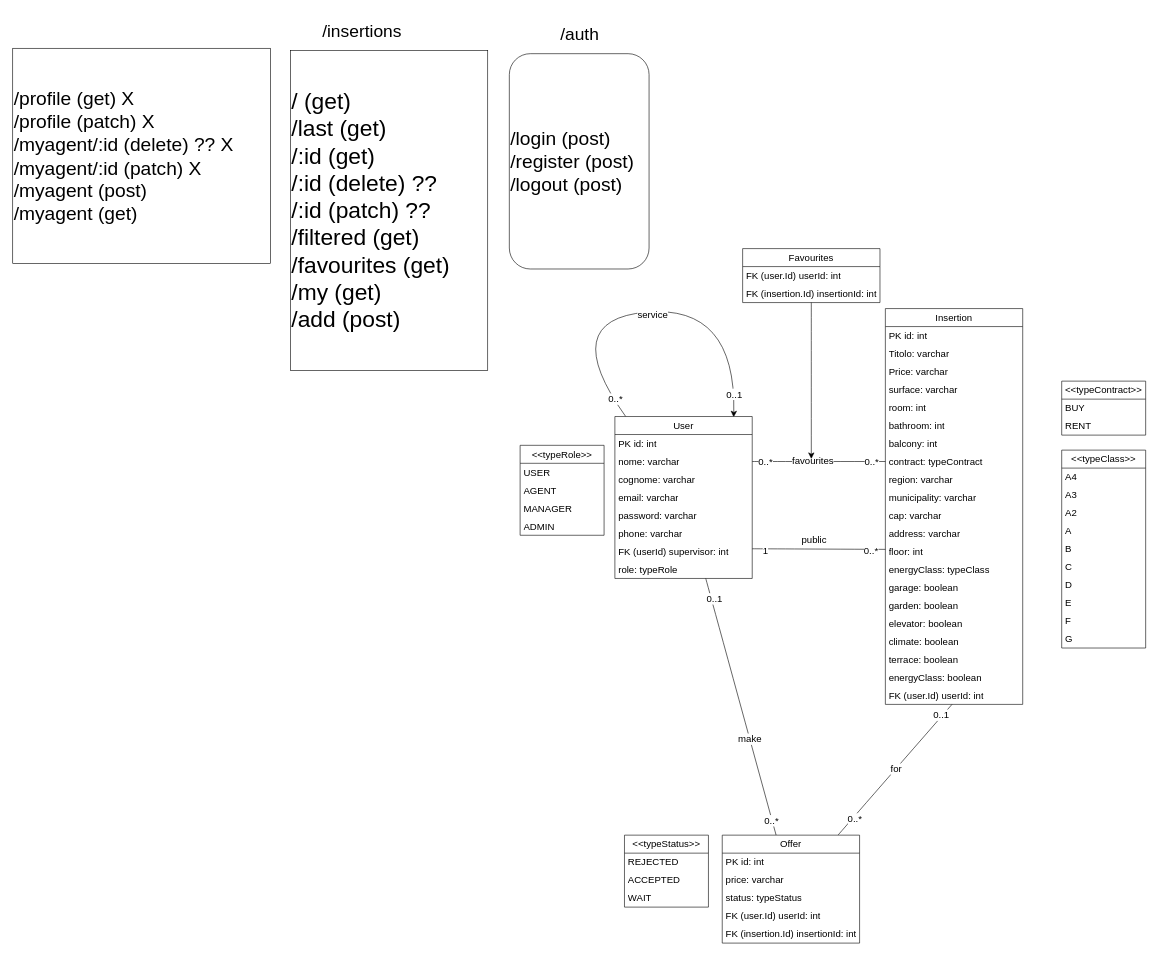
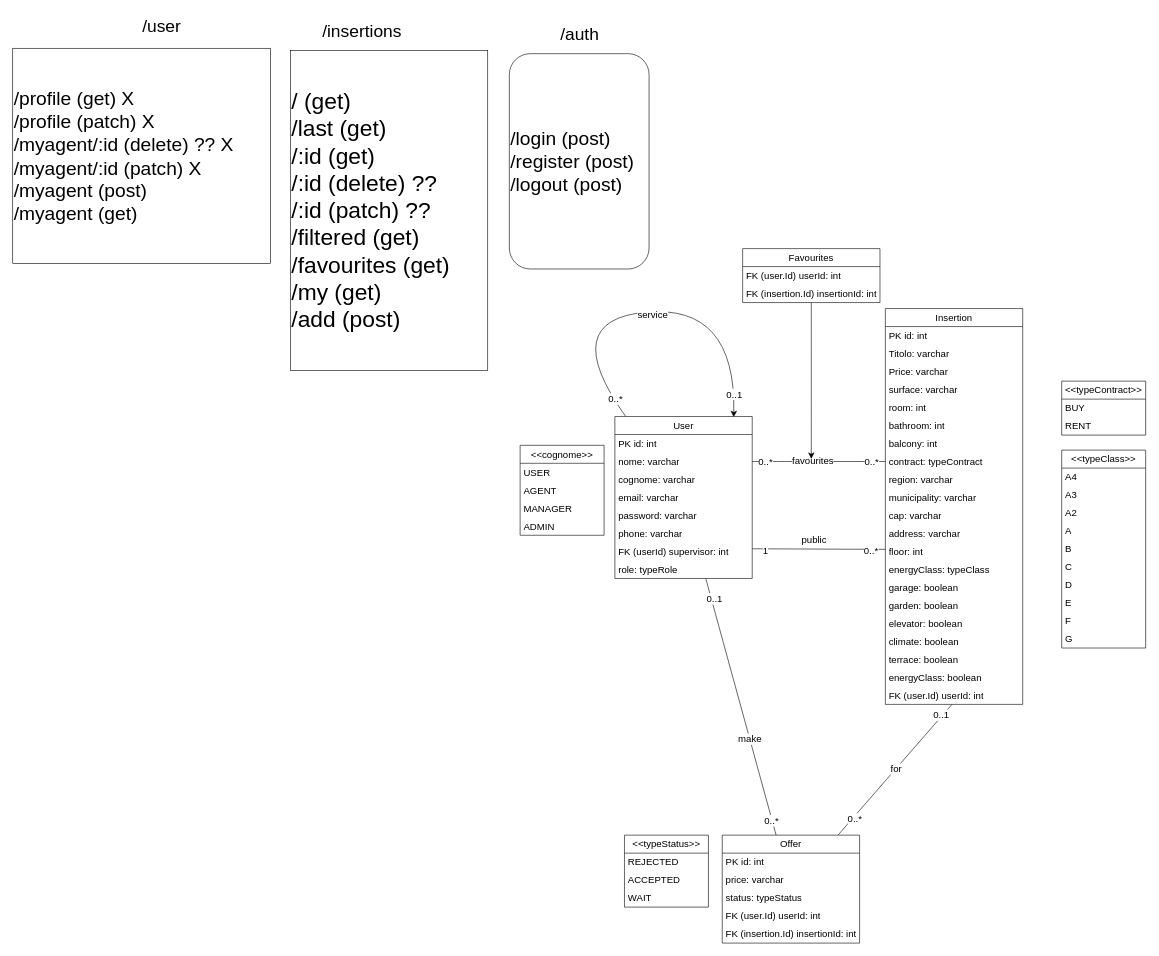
node "/user": added
node "<<typeRole>>": label "<<typeRole>>" -> "<<cognome>>"
